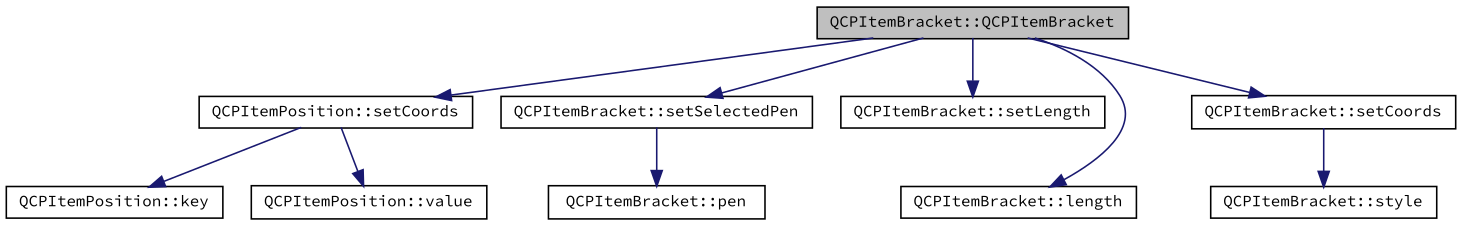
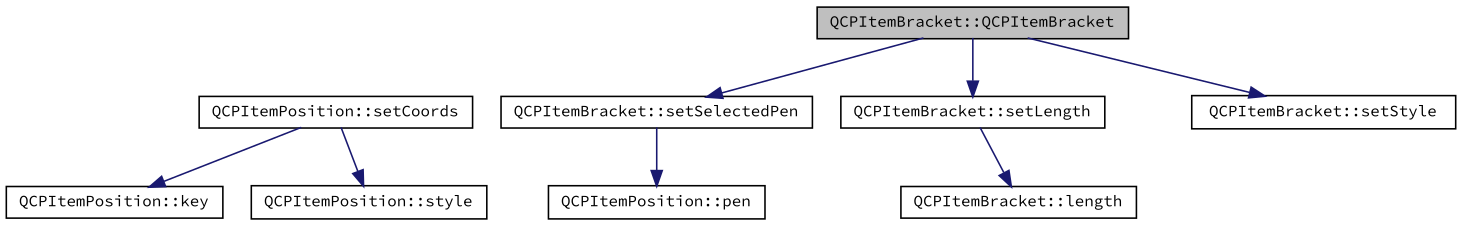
edge "QCPItemBracket::QCPItemBracket" -> "QCPItemPosition::setCoords": removed
edge "QCPItemBracket::QCPItemBracket" -> "QCPItemBracket::length": now "QCPItemBracket::setLength" -> "QCPItemBracket::length"
node "QCPItemBracket::setCoords": label "QCPItemBracket::setCoords" -> "QCPItemBracket::setStyle"
node "QCPItemPosition::value": label "QCPItemPosition::value" -> "QCPItemPosition::style"
node "QCPItemBracket::pen": label "QCPItemBracket::pen" -> "QCPItemPosition::pen"
node "QCPItemBracket::style": removed
